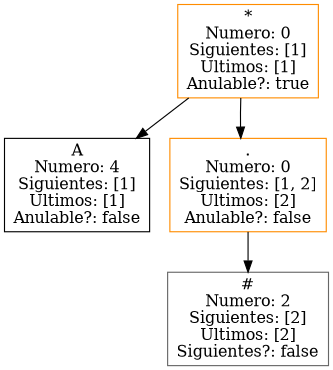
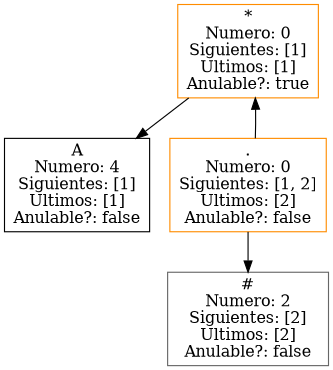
edge "* Numero: 0 Siguientes: [1] Ultimos: [1] Anulable?: true" -> ". Numero: 0 Siguientes: [1, 2] Ultimos: [2] Anulable?: false": reversed
node "# Numero: 2 Siguientes: [2] Ultimos: [2] Siguientes?: false": label "# Numero: 2 Siguientes: [2] Ultimos: [2] Siguientes?: false" -> "# Numero: 2 Siguientes: [2] Ultimos: [2] Anulable?: false"
